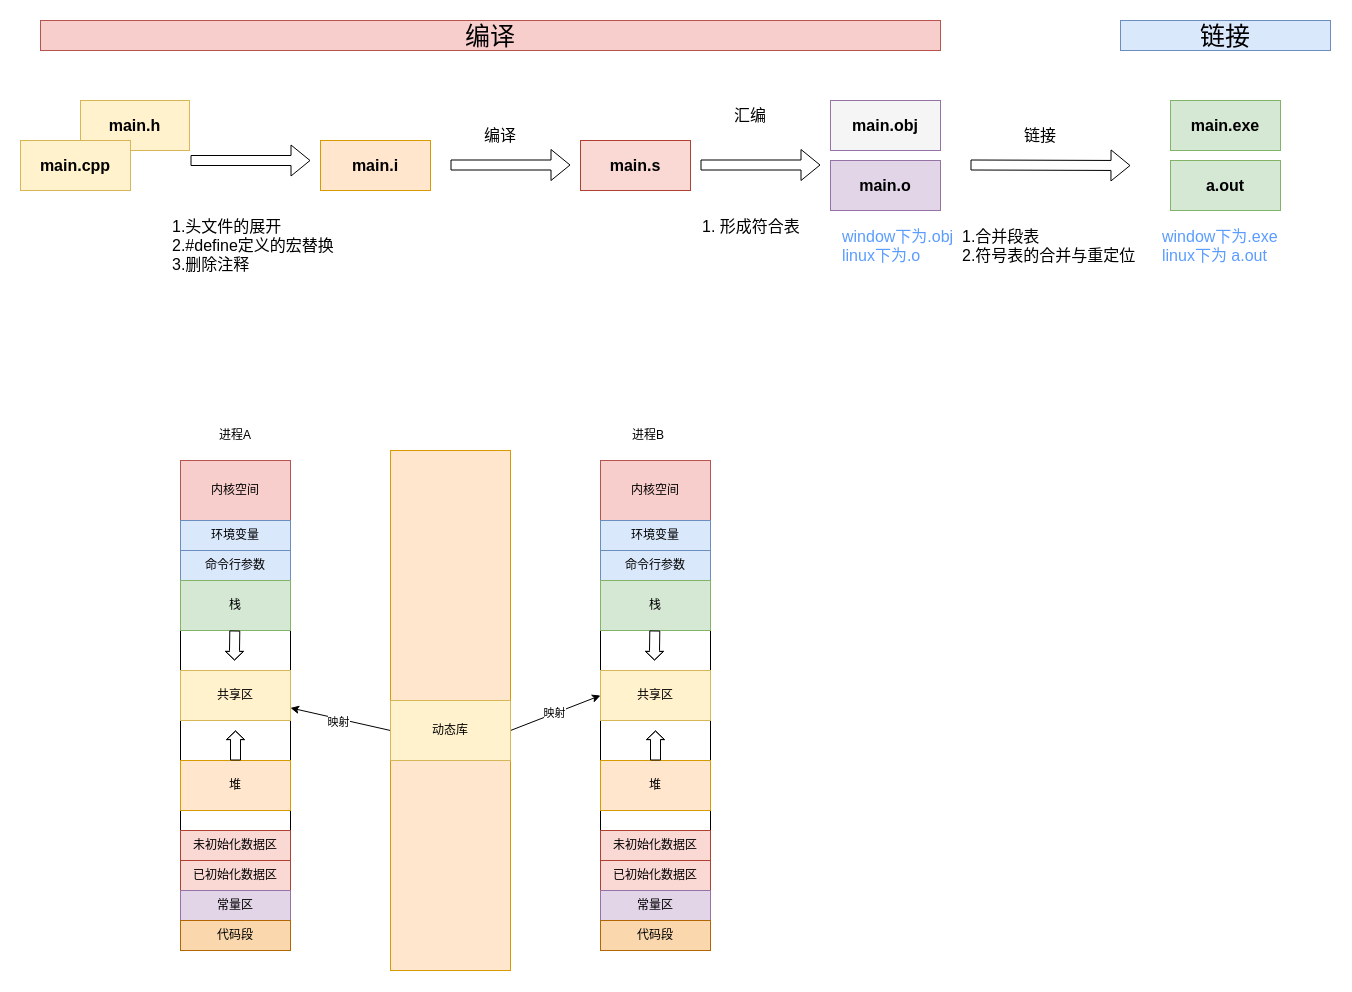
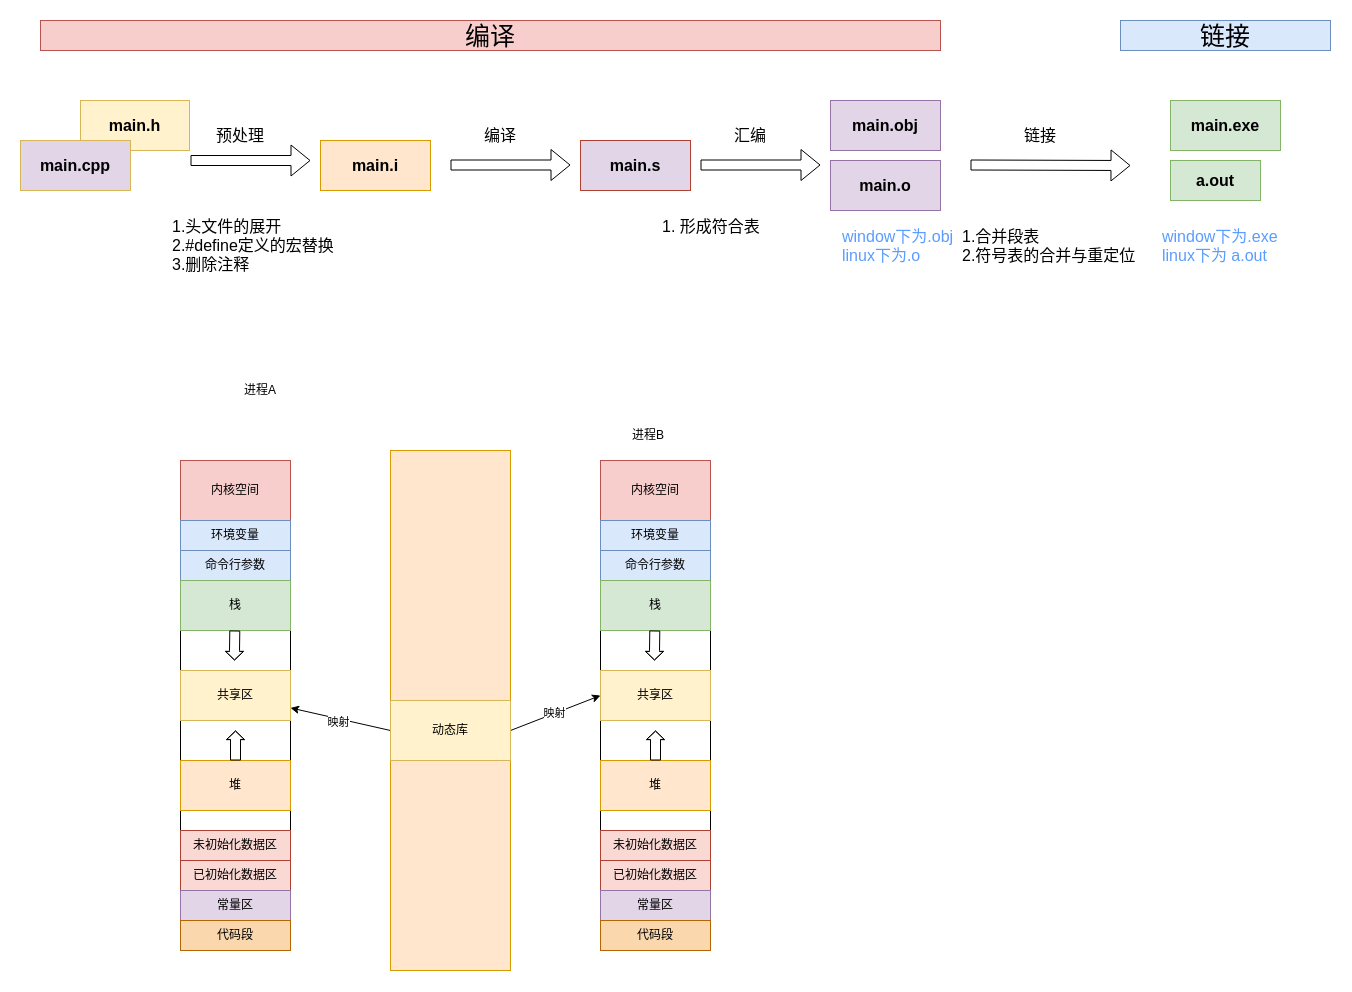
node "汇编": moved (751, 116) -> (751, 136)
node "main.obj": fillcolor #f5f5f5 -> #e1d5e7
node "预处理": added
node "main.cpp": fillcolor #fff2cc -> #e1d5e7
node "main.s": fillcolor #fad9d5 -> #e1d5e7
node "a.out": size 110x50 -> 90x40
node "1. 形成符合表": moved (766, 256) -> (726, 256)
node "进程A": moved (236, 436) -> (261, 391)
